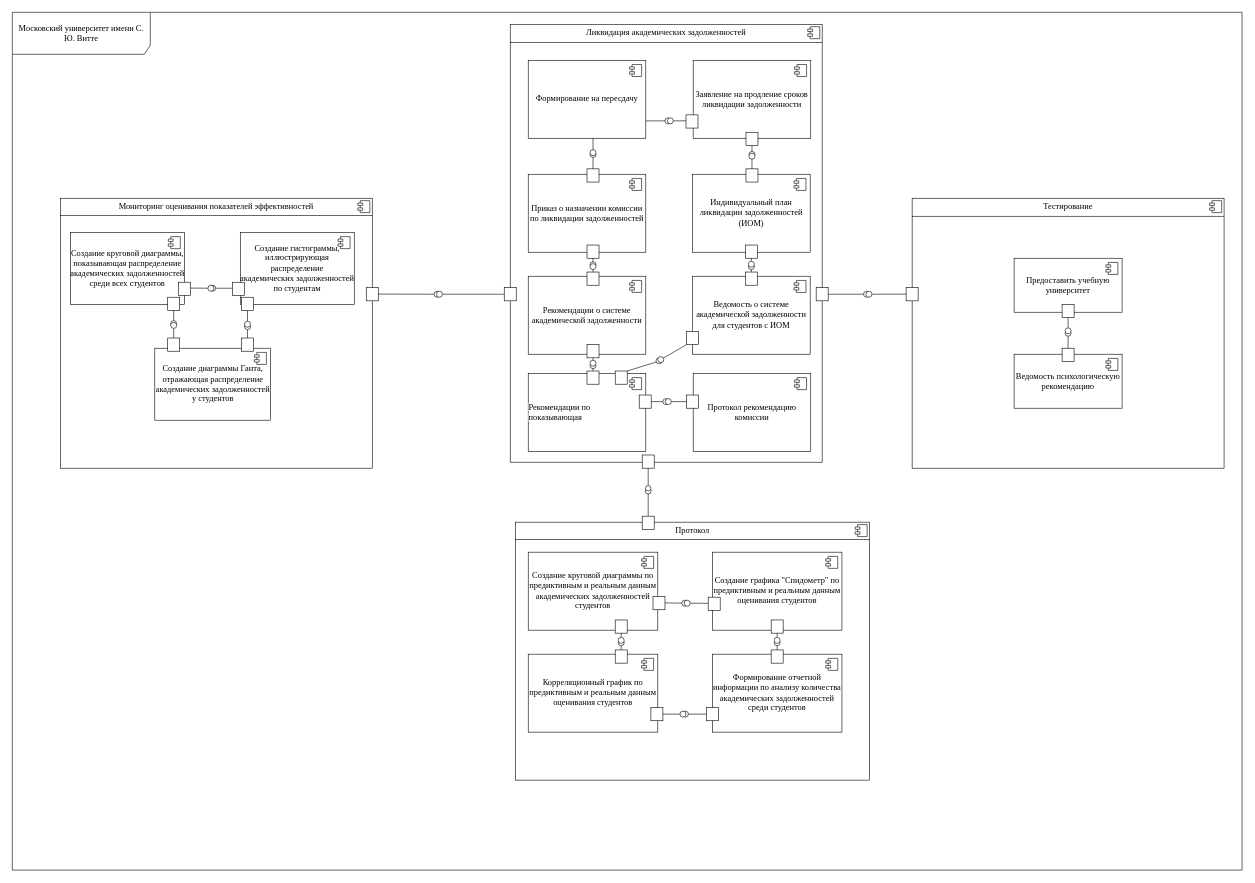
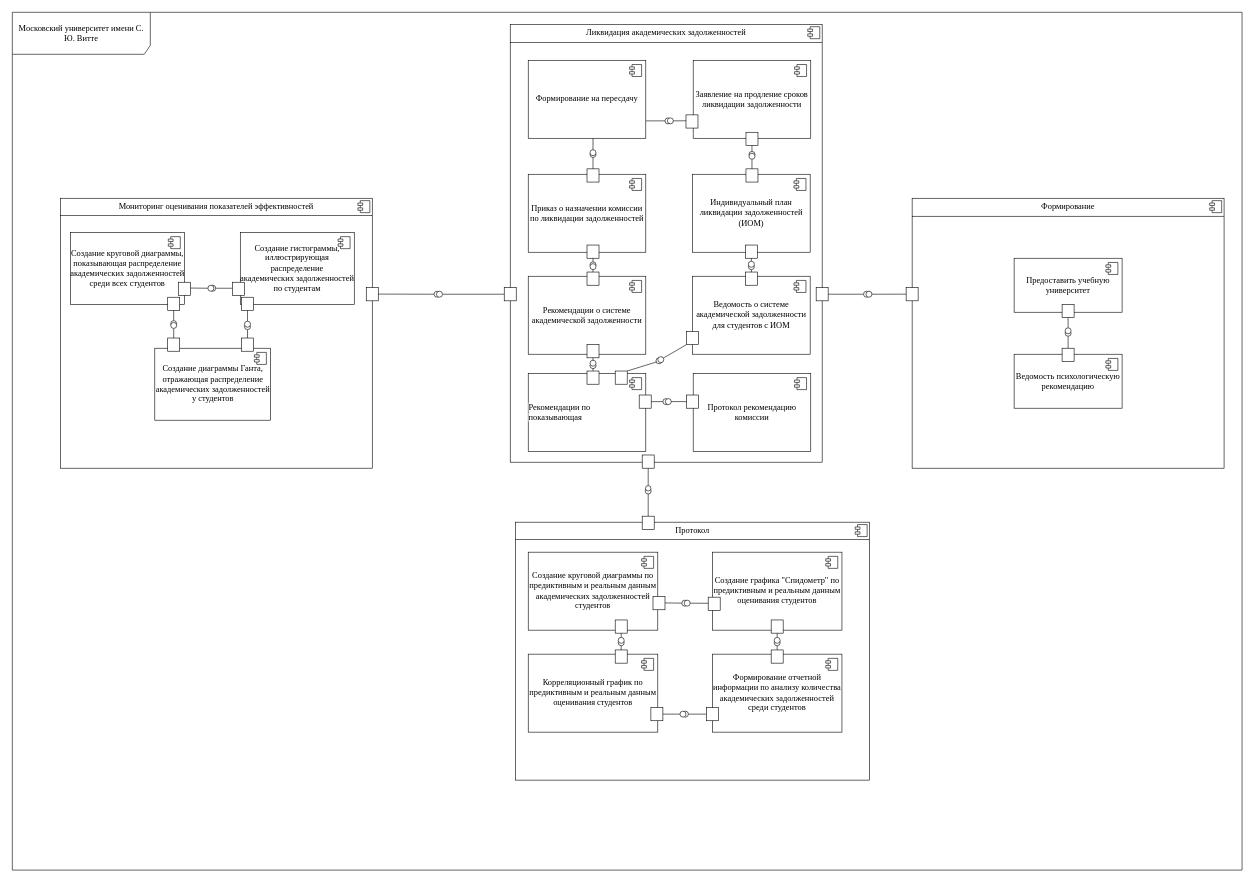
node "Тестирование": label "Тестирование" -> "Формирование"
